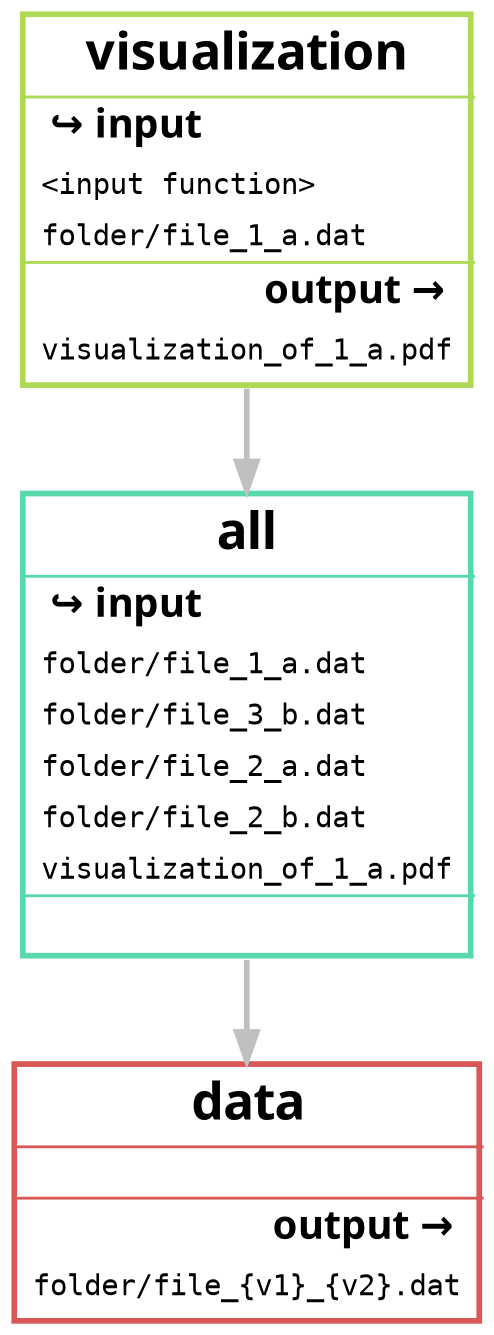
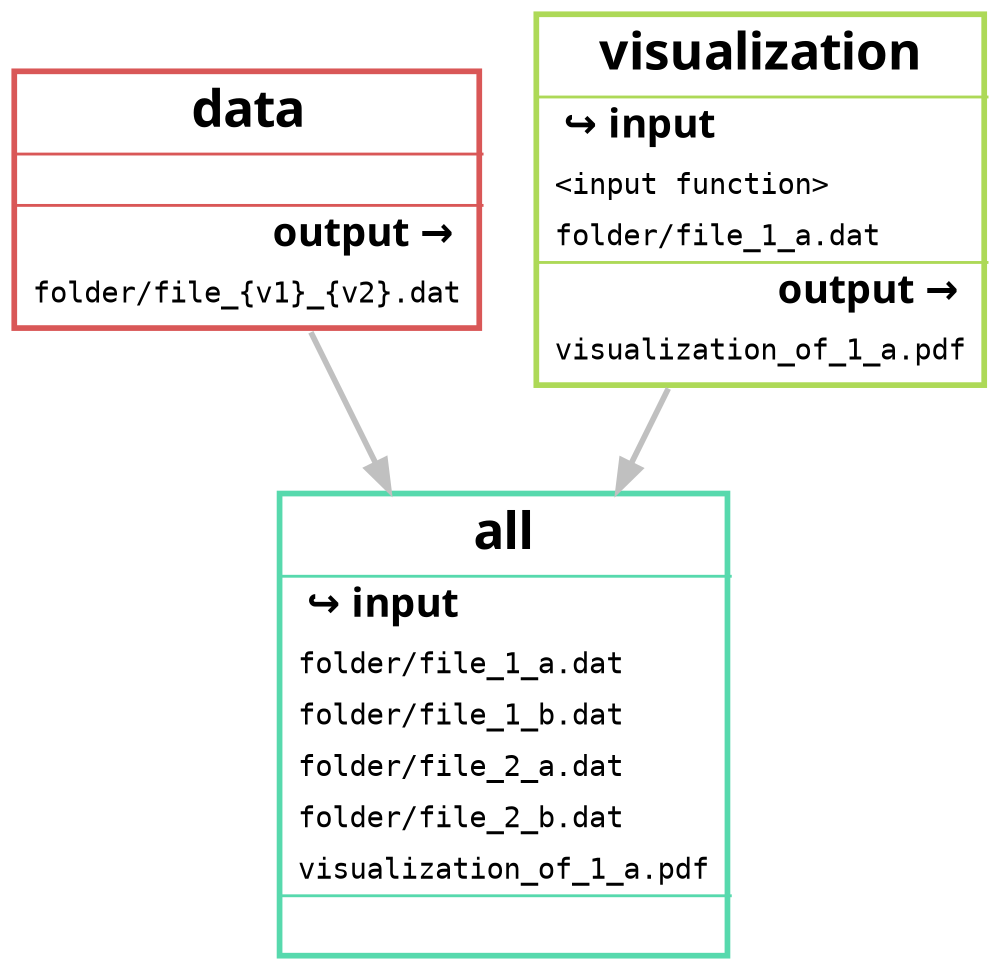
node "all": text "folder/file_3_b.dat" -> "folder/file_1_b.dat"
edge "all" -> "data": reversed
